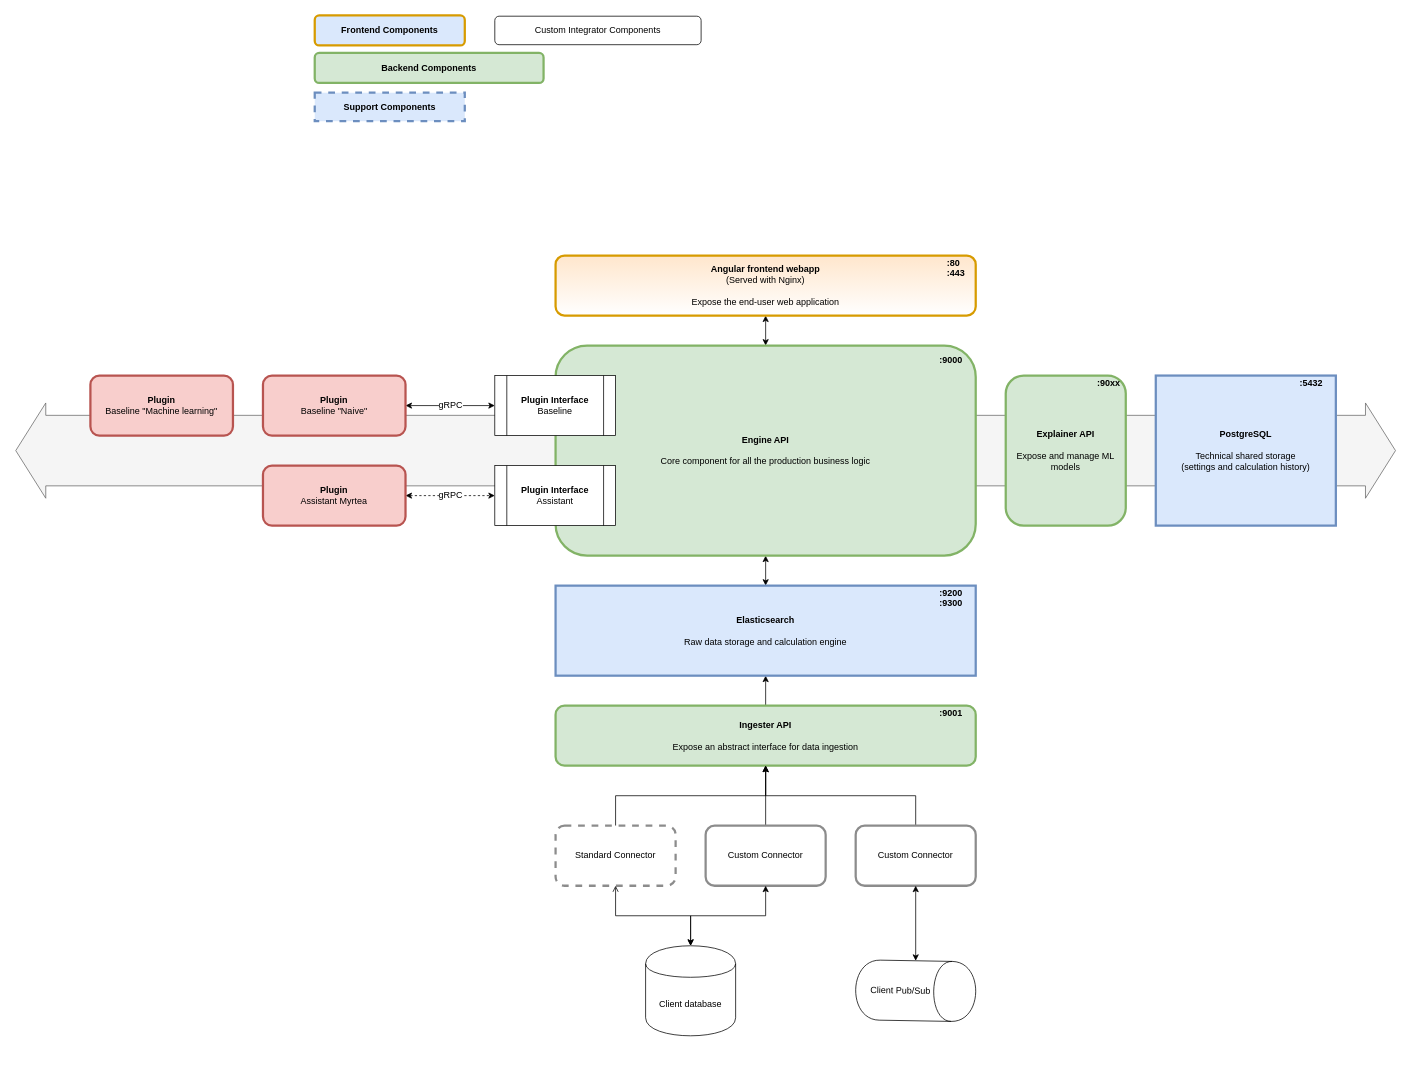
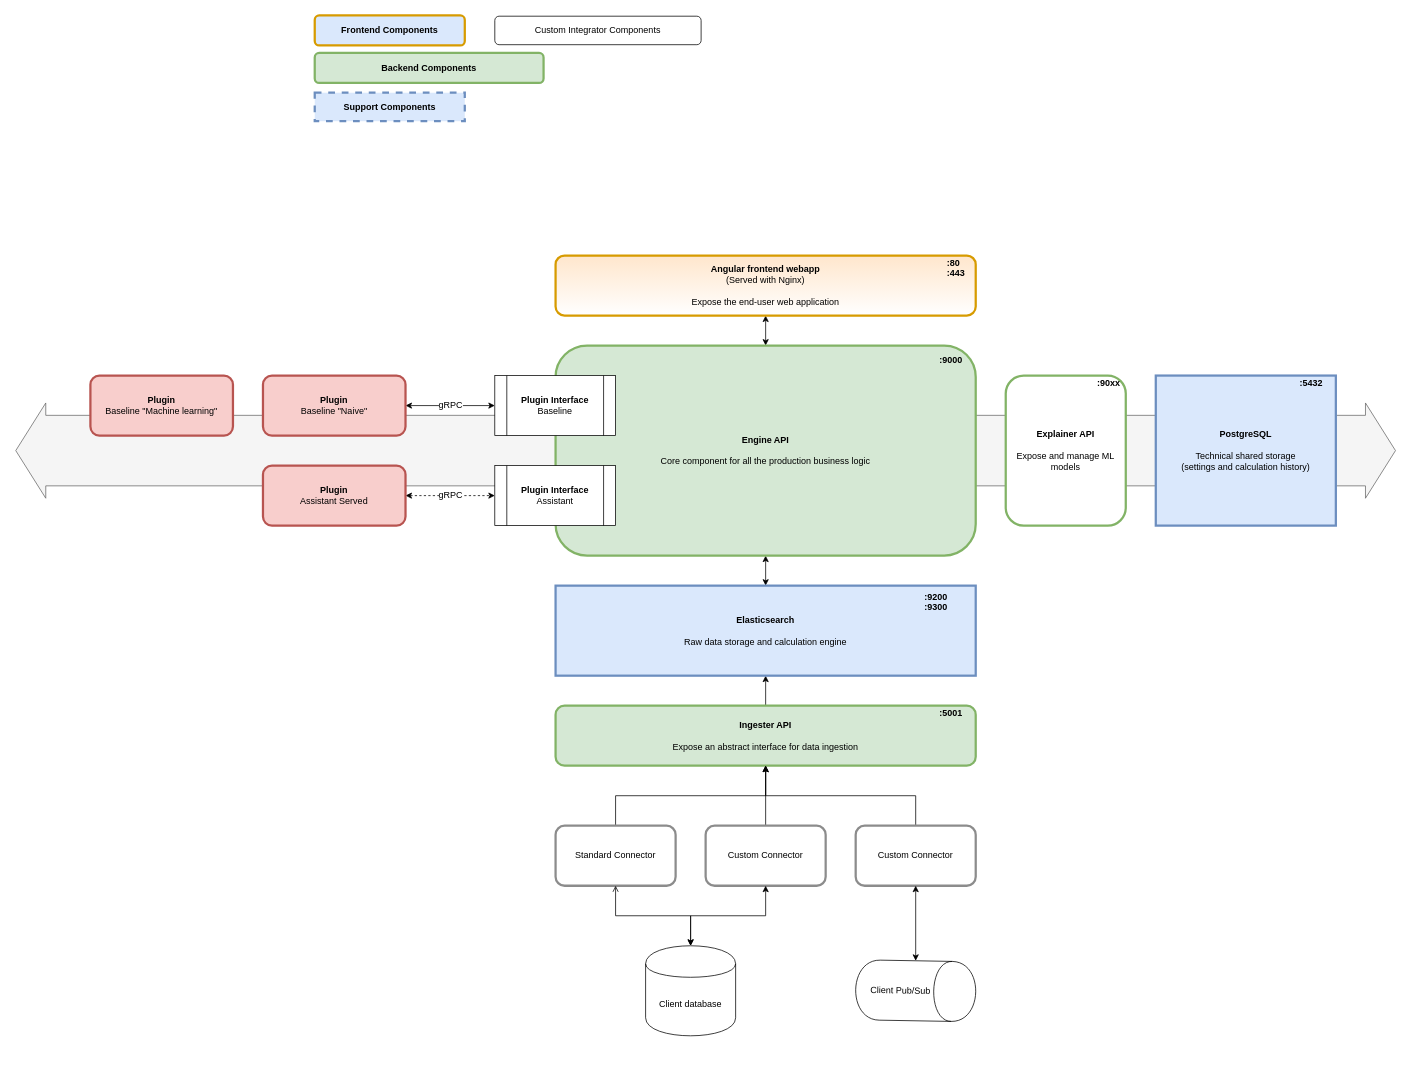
node "Explainer API Expose and manage ML models": fillcolor #d5e8d4 -> #ffffff
node "Plugin Assistant Myrtea": label "Plugin Assistant Myrtea" -> "Plugin Assistant Served"
node ":9200 :9300": moved (957, 597) -> (942, 600)
node ":9001": label ":9001" -> ":5001"
node "Standard Connector": style dashed -> solid
